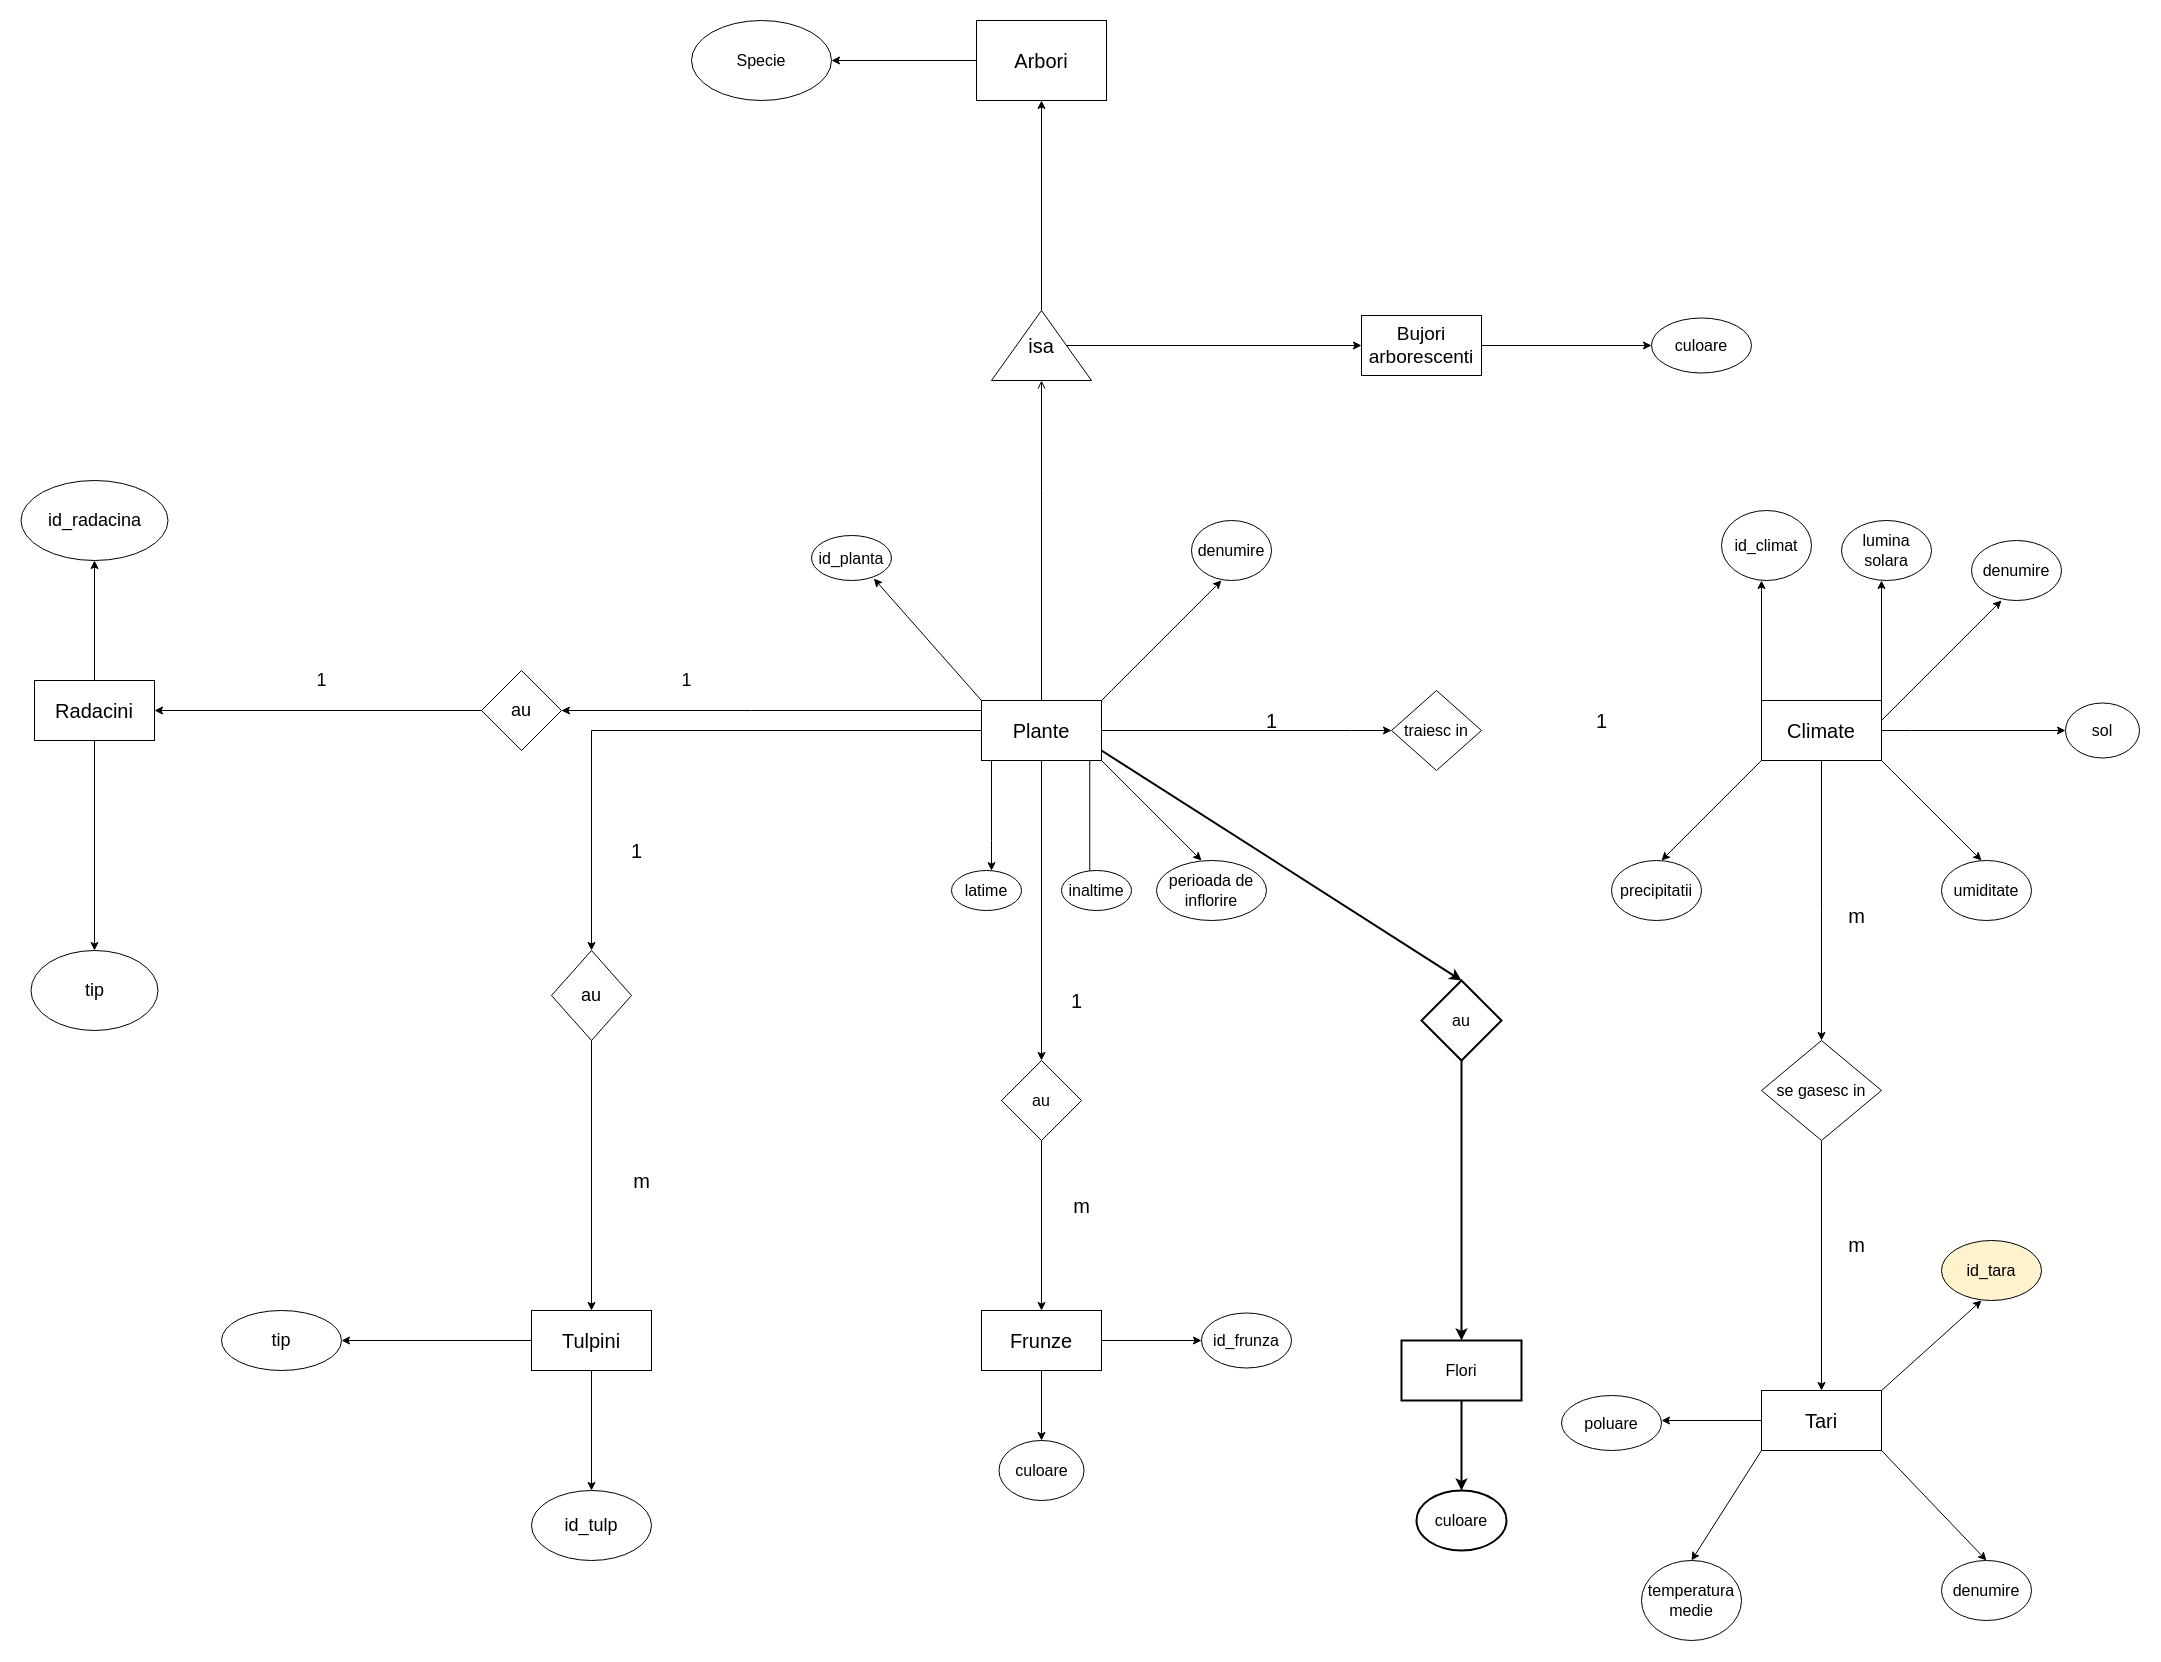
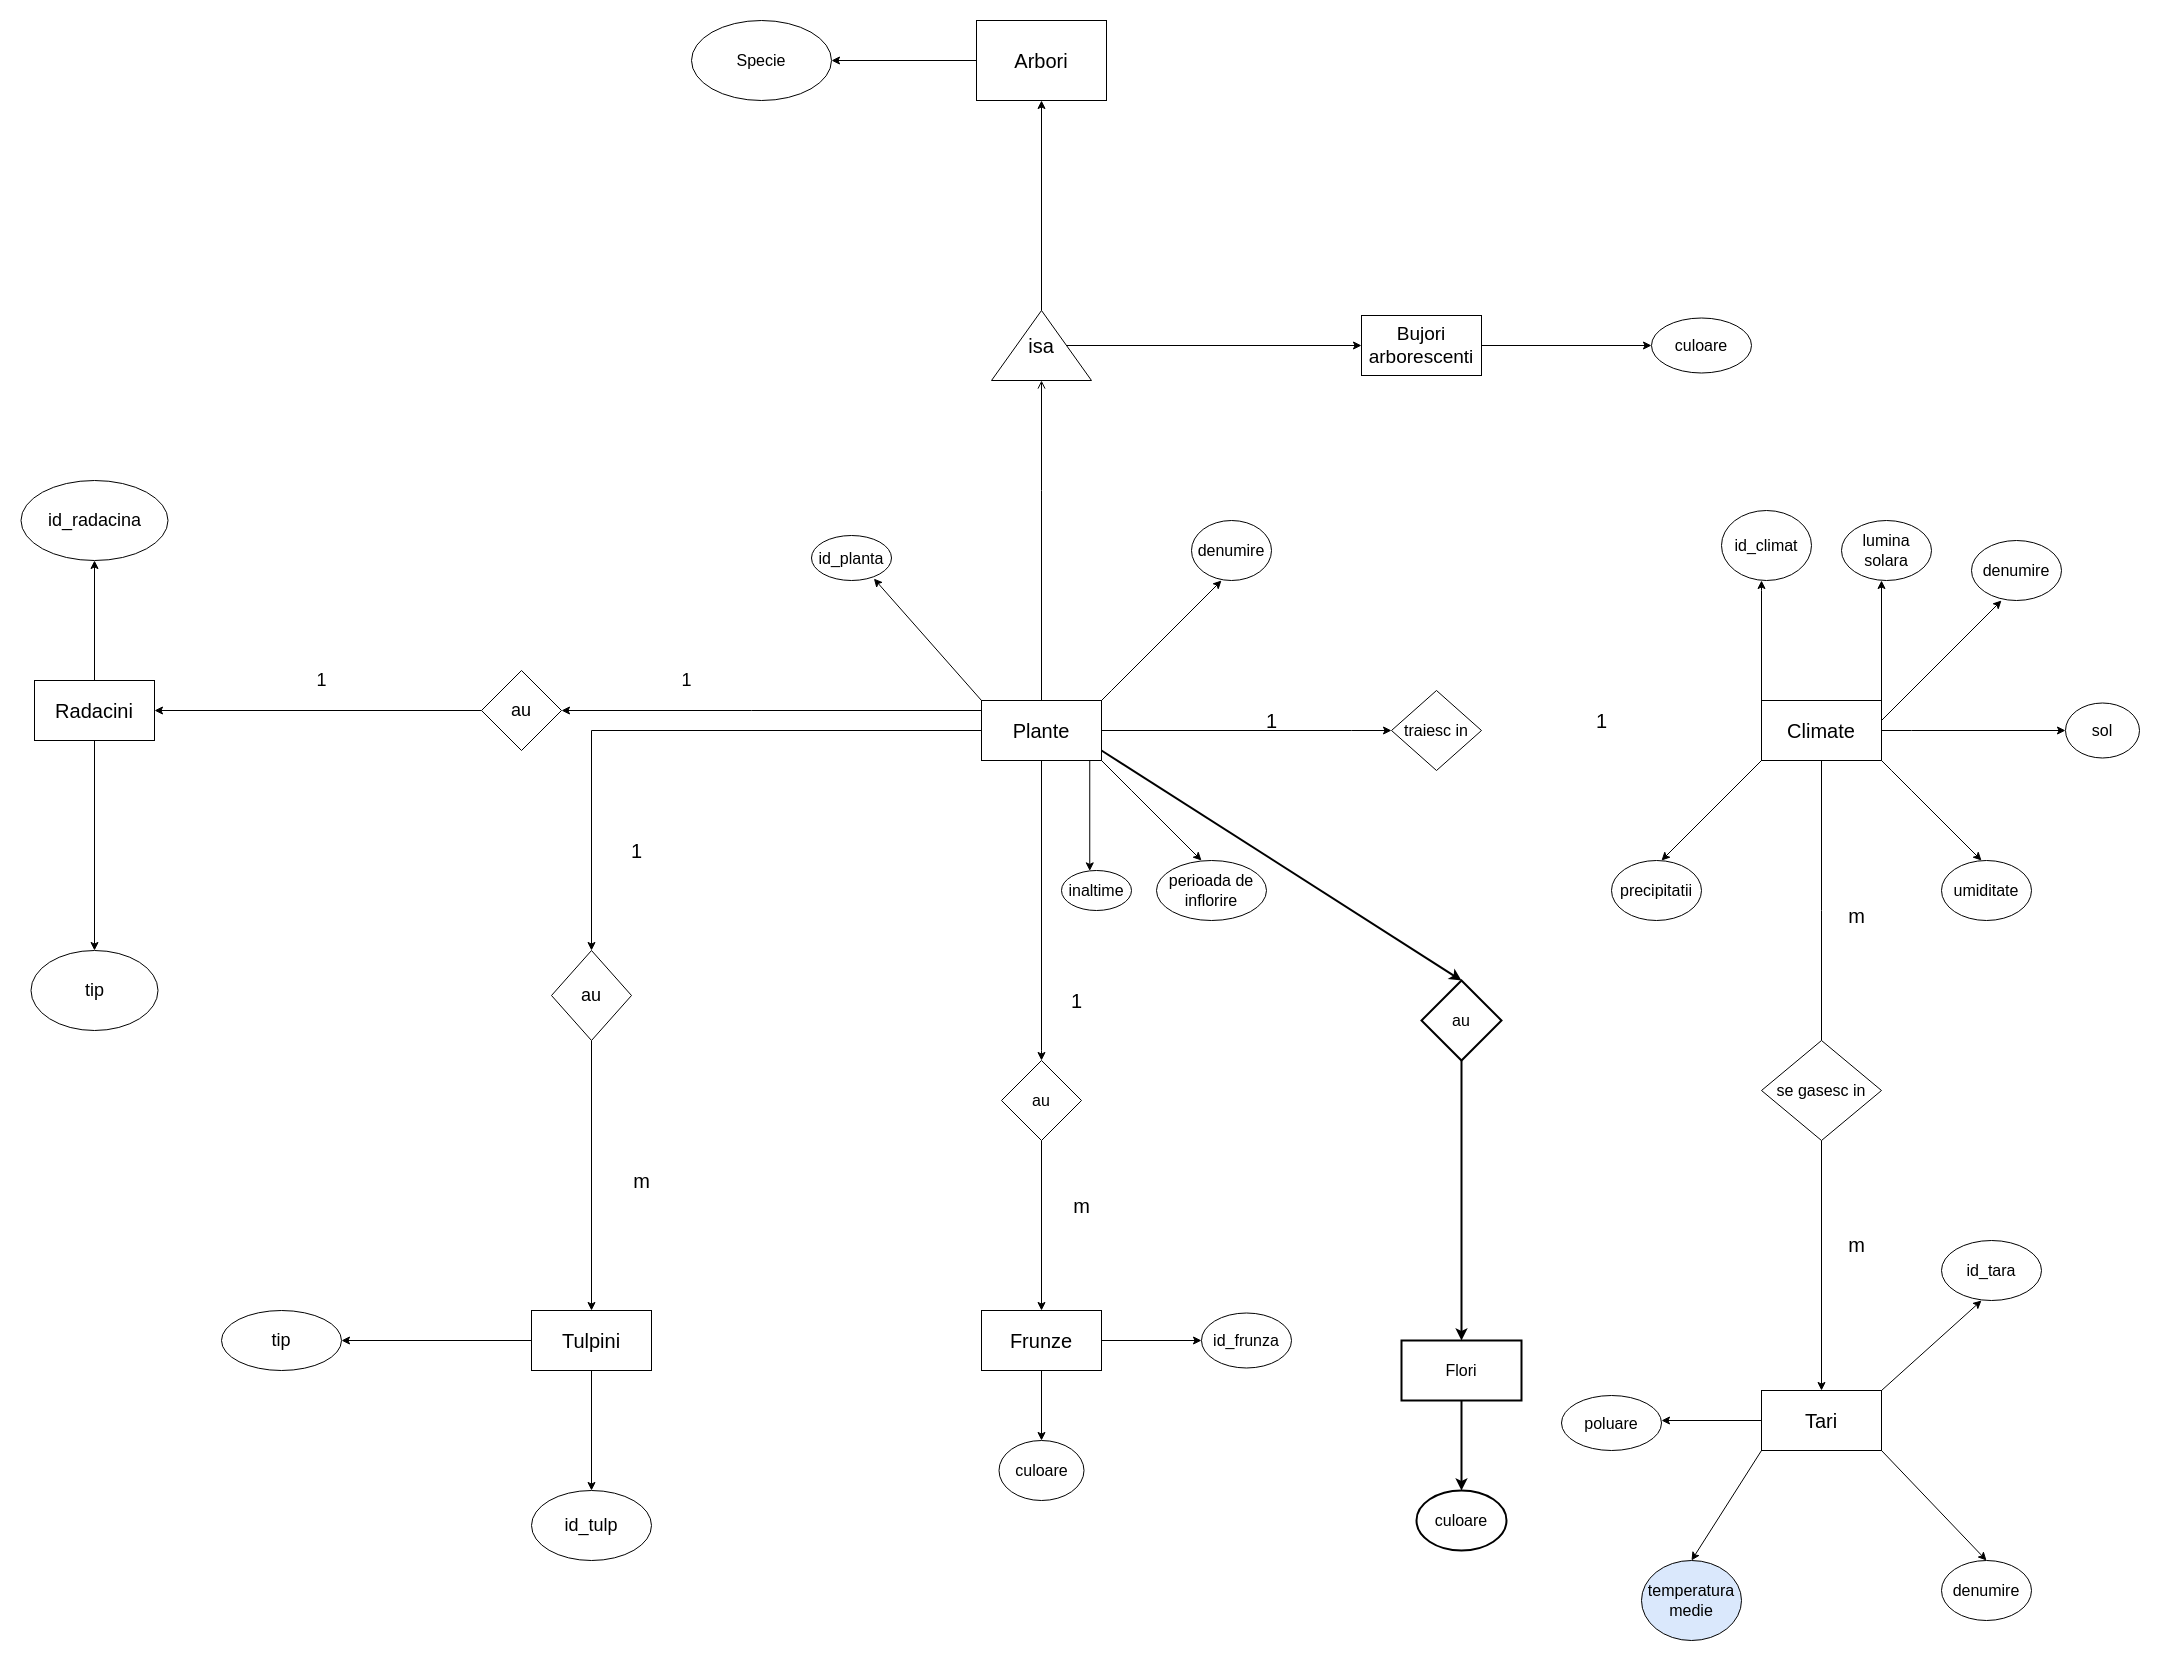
edge "Plante" -> "latime": removed
edge "Plante" -- "inaltime": arrowhead none -> classic
node "latime": removed
edge "Climate" -> "se gasesc in": arrowhead classic -> none
node "id_tara": fillcolor #fff2cc -> #ffffff
node "temperatura medie": fillcolor #ffffff -> #dae8fc
